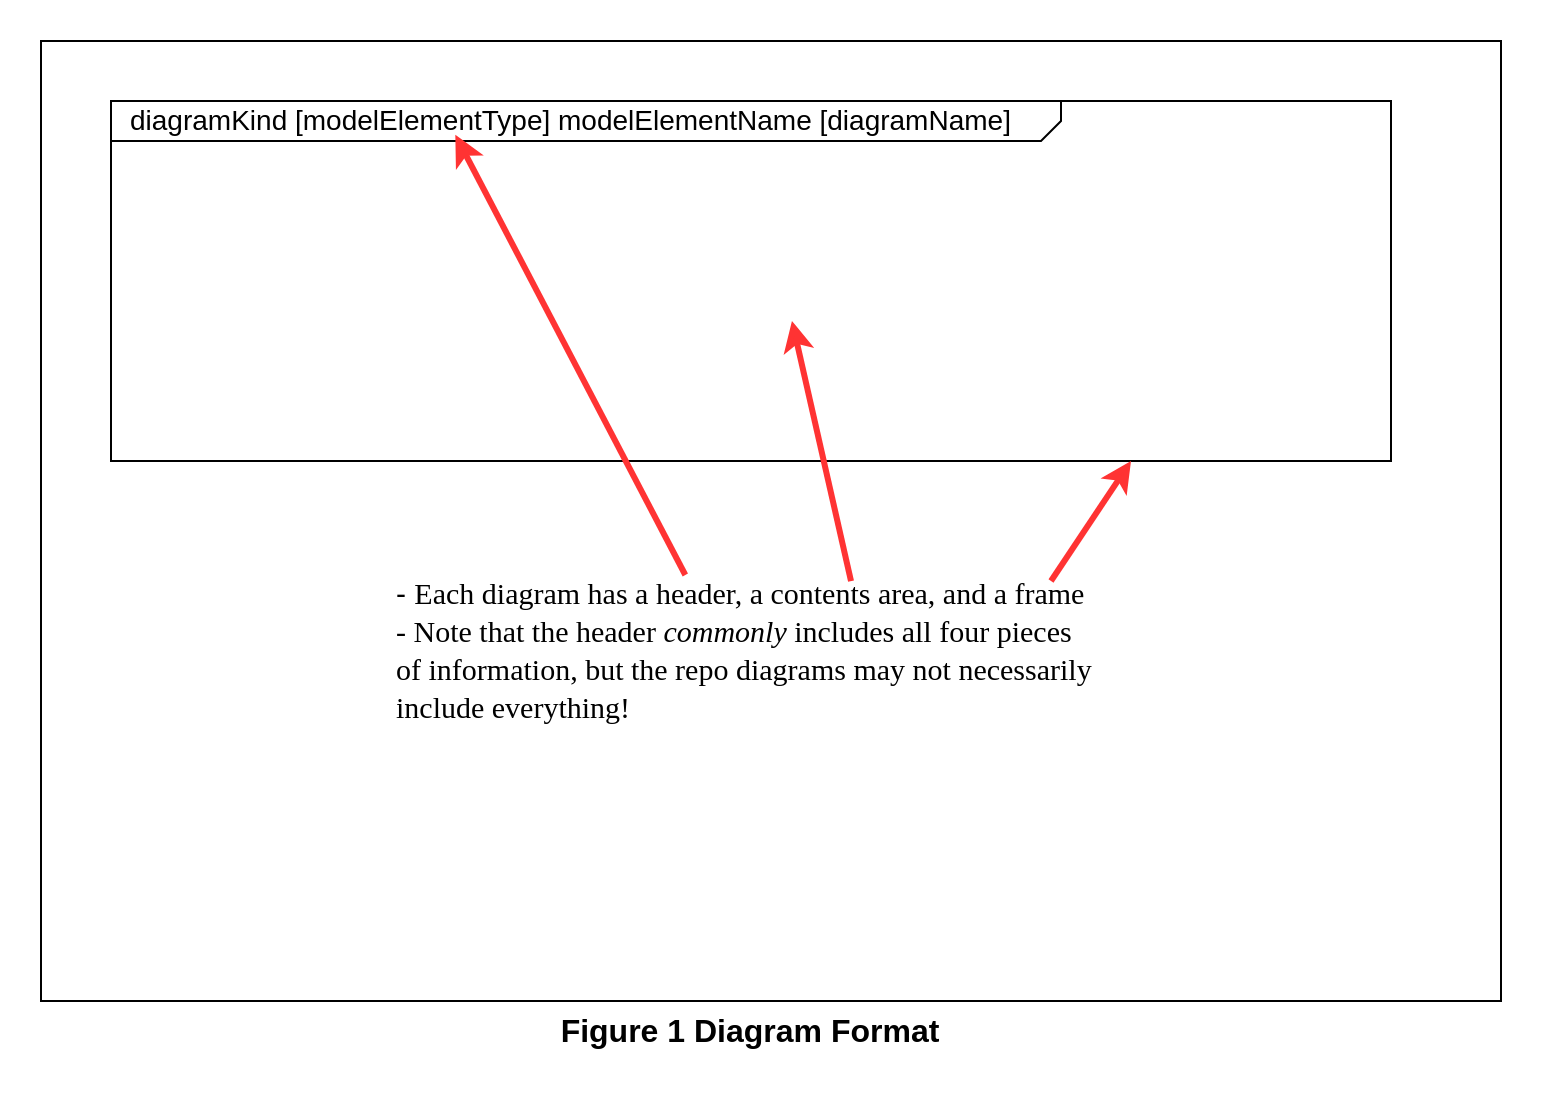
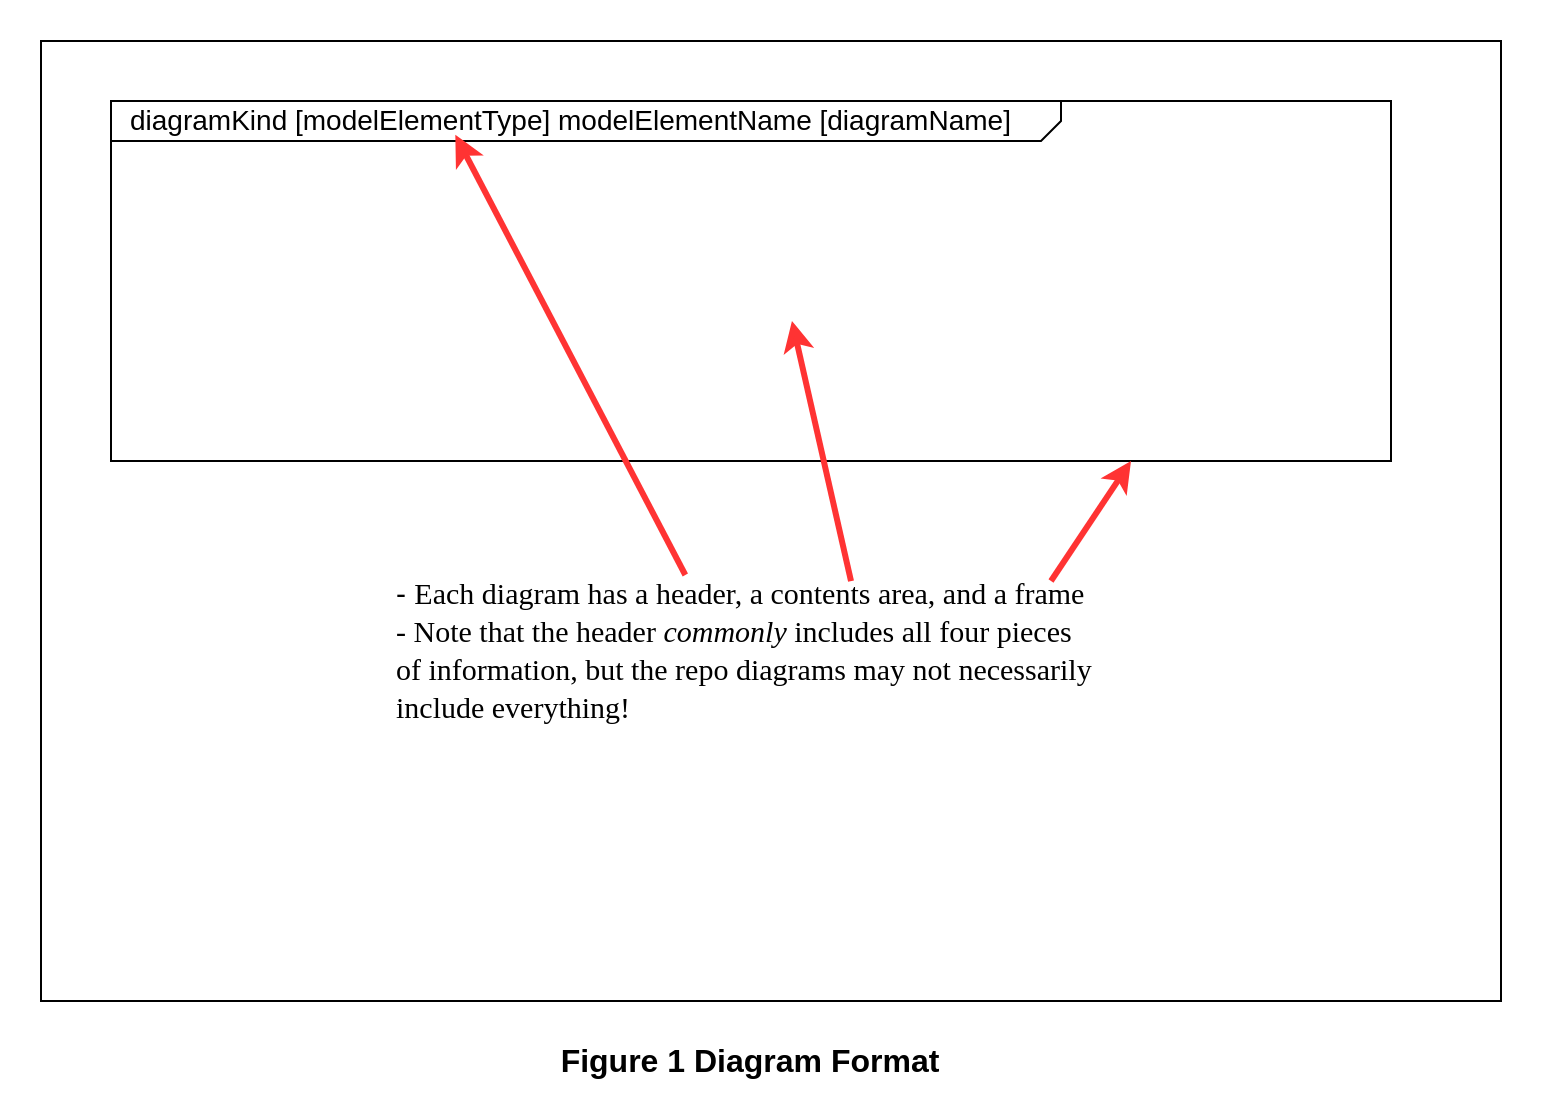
node "Figure 1 Diagram Format": moved (751, 1031) -> (751, 1061)
